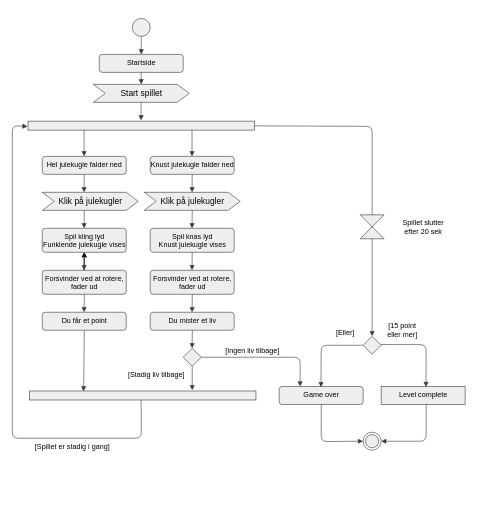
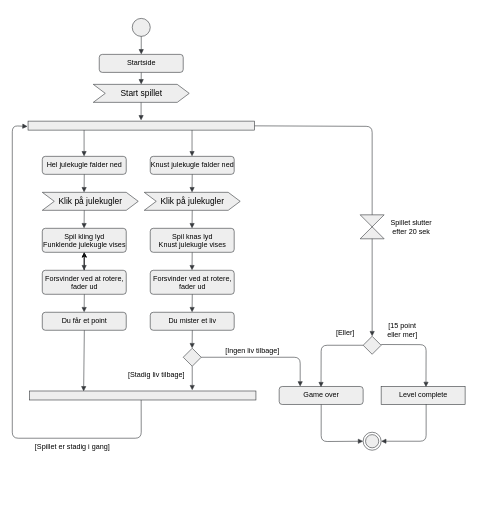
node "Spillet slutter efter 20 sek": moved (423, 227) -> (411, 227)
